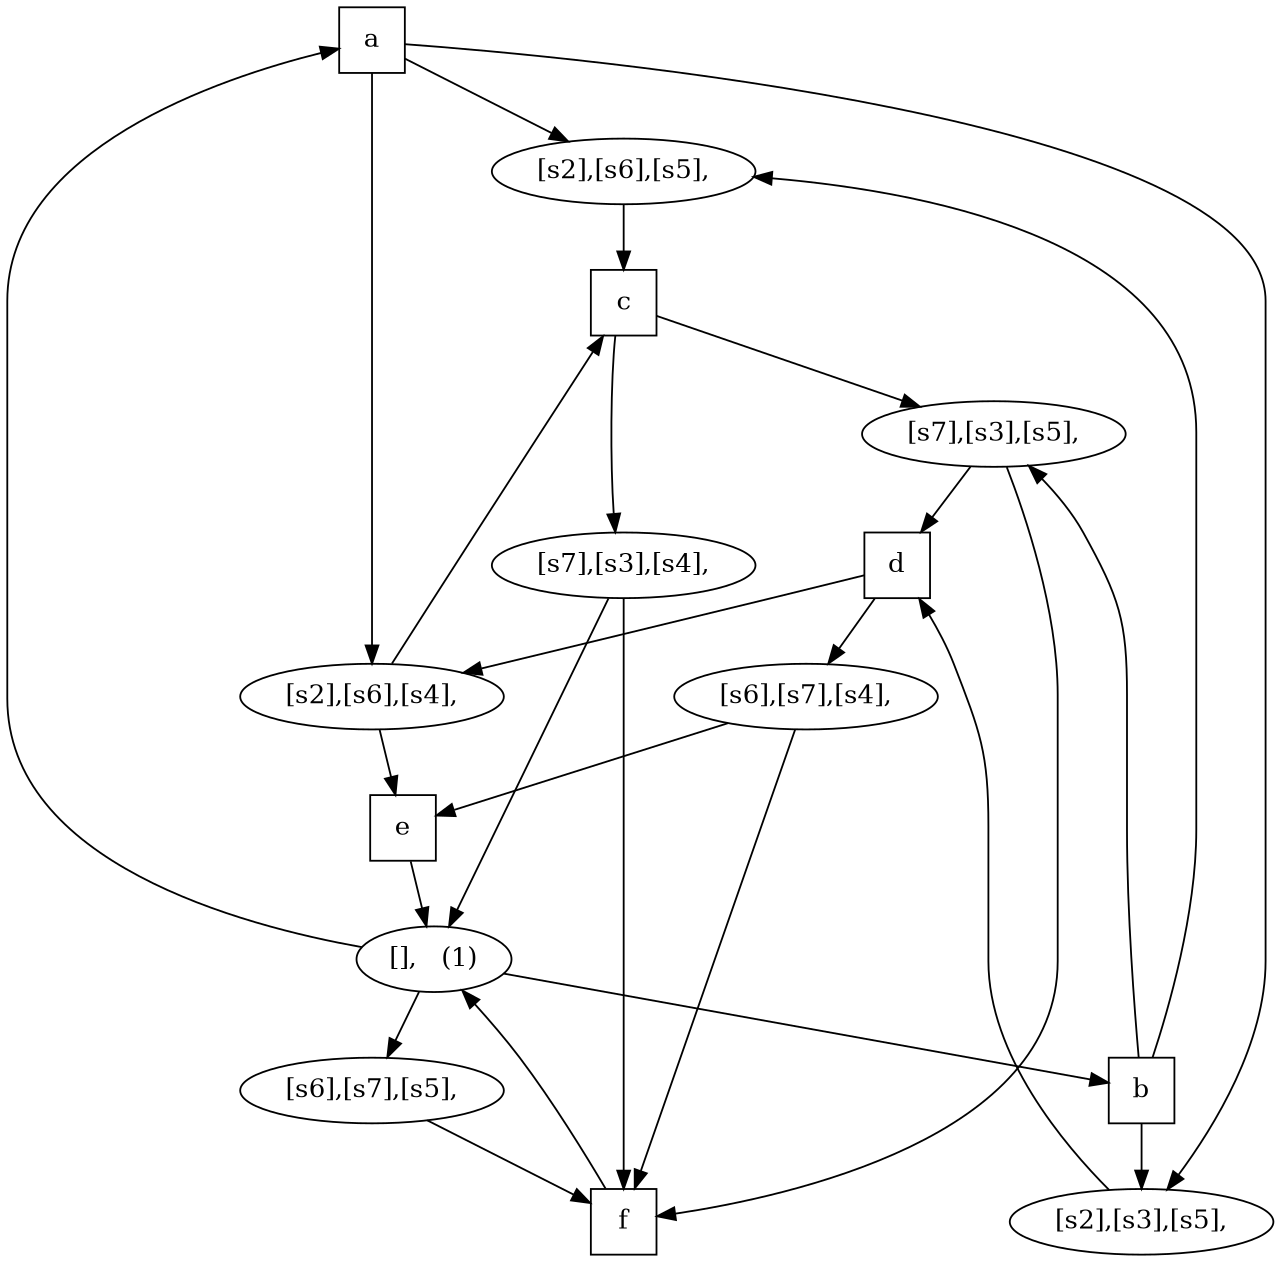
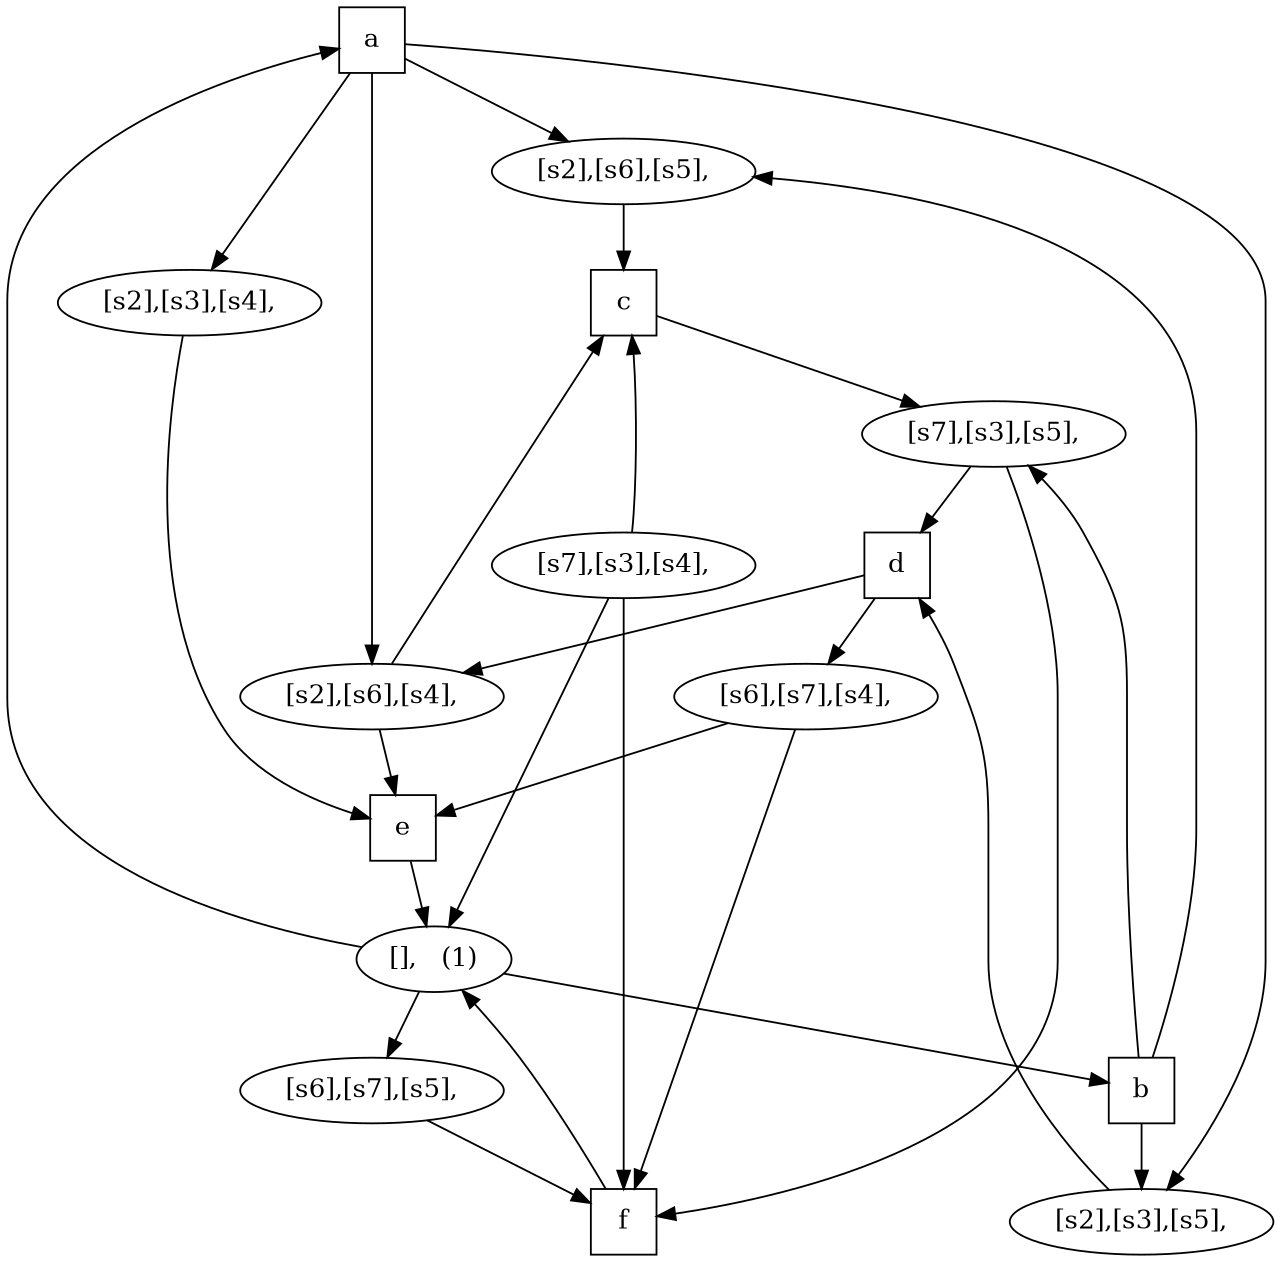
node "[s2],[s3],[s4],": added
edge "c" -> "[s7],[s3],[s4],": reversed
